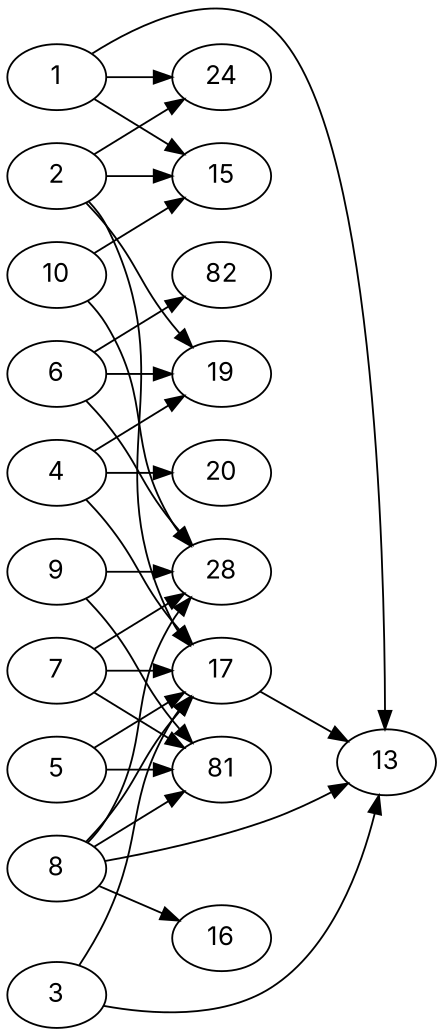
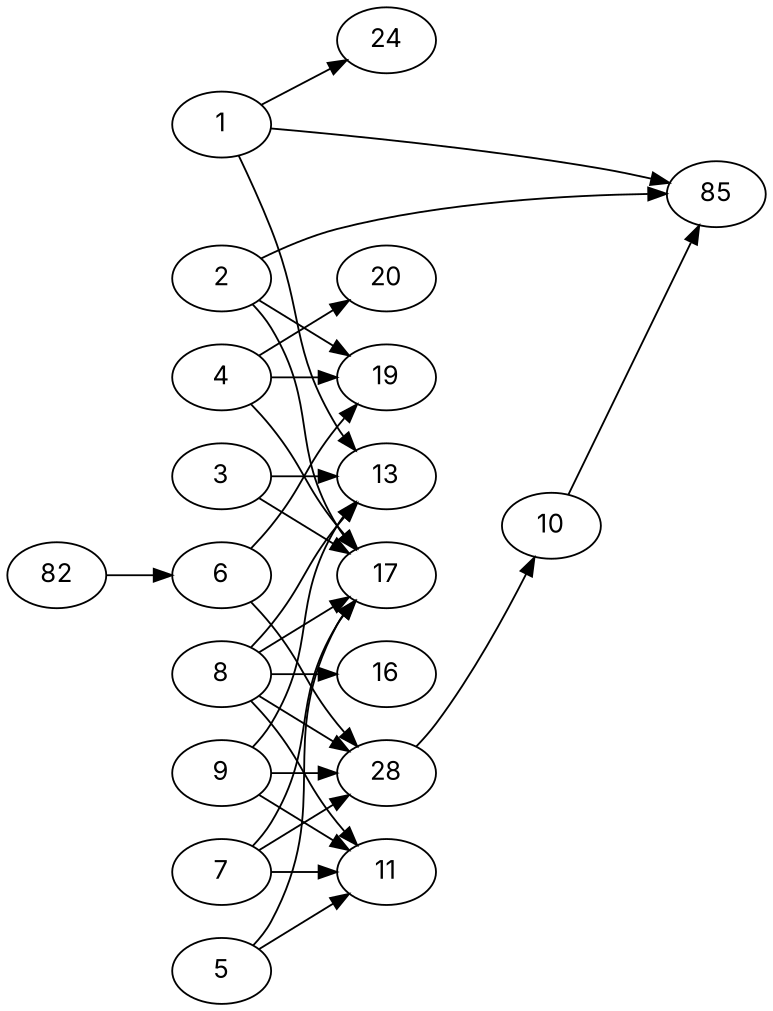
edge "2" -> "24": removed
node "15": label "15" -> "85"
edge "6" -> "82": reversed
edge "10" -> "28": reversed
edge "17" -> "13": now "9" -> "13"
node "81": label "81" -> "11"
